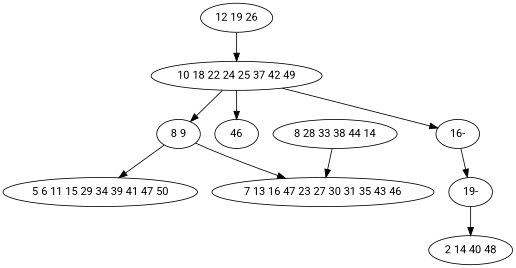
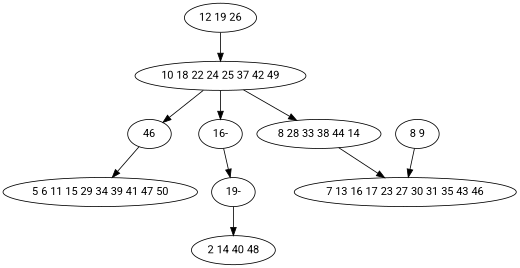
edge "10 18 22 24 25 37 42 49" -> "8 9": now "10 18 22 24 25 37 42 49" -> "8 28 33 38 44 14"
edge "8 9" -> "5 6 11 15 29 34 39 41 47 50": now "46" -> "5 6 11 15 29 34 39 41 47 50"
node "7 13 16 47 23 27 30 31 35 43 46": label "7 13 16 47 23 27 30 31 35 43 46" -> "7 13 16 17 23 27 30 31 35 43 46"
